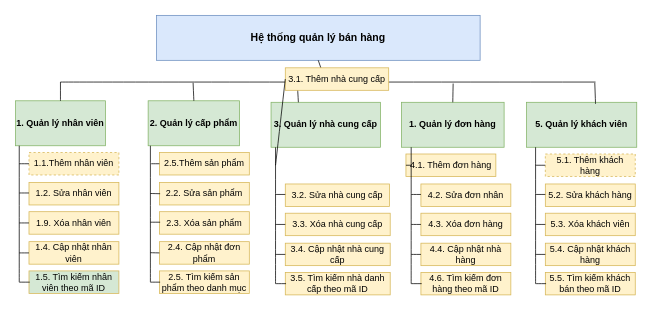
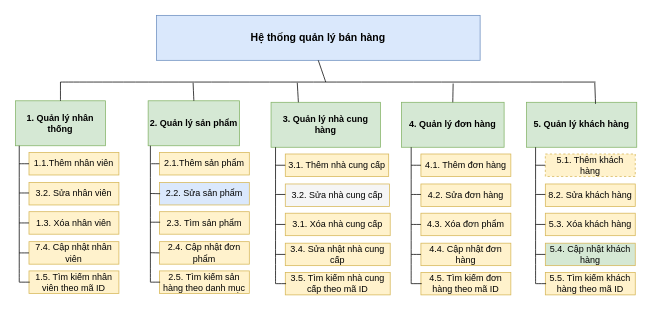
node "3.1. Thêm nhà cung cấp": moved (337, 79) -> (337, 165)
node "1. Quản lý nhân viên": label "1. Quản lý nhân viên" -> "1. Quản lý nhân thống"
node "2. Quản lý cấp phẩm": label "2. Quản lý cấp phẩm" -> "2. Quản lý sản phẩm"
node "3. Quản lý nhà cung cấp": label "3. Quản lý nhà cung cấp" -> "3. Quản lý nhà cung hàng"
node "1. Quản lý đơn hàng": label "1. Quản lý đơn hàng" -> "4. Quản lý đơn hàng"
node "5. Quản lý khách viên": label "5. Quản lý khách viên" -> "5. Quản lý khách hàng"
node "1.1.Thêm nhân viên": style dashed -> solid
node "2.5.Thêm sản phẩm": label "2.5.Thêm sản phẩm" -> "2.1.Thêm sản phẩm"
node "4.1. Thêm đơn hàng": moved (451, 165) -> (466, 165)
node "1.2. Sửa nhân viên": label "1.2. Sửa nhân viên" -> "3.2. Sửa nhân viên"
node "2.2. Sửa sản phẩm": fillcolor #fff2cc -> #dae8fc
node "3.2. Sửa nhà cung cấp": fillcolor #fff2cc -> #f5f5f5
node "4.2. Sửa đơn nhân": label "4.2. Sửa đơn nhân" -> "4.2. Sửa đơn hàng"
node "5.2. Sửa khách hàng": label "5.2. Sửa khách hàng" -> "8.2. Sửa khách hàng"
node "1.9. Xóa nhân viên": label "1.9. Xóa nhân viên" -> "1.3. Xóa nhân viên"
node "2.3. Xóa sản phẩm": label "2.3. Xóa sản phẩm" -> "2.3. Tìm sản phẩm"
node "3.3. Xóa nhà cung cấp": label "3.3. Xóa nhà cung cấp" -> "3.1. Xóa nhà cung cấp"
node "4.3. Xóa đơn hàng": label "4.3. Xóa đơn hàng" -> "4.3. Xóa đơn phẩm"
node "5.3. Xóa khách viên": label "5.3. Xóa khách viên" -> "5.3. Xóa khách hàng"
node "1.4. Cập nhật nhân viên": label "1.4. Cập nhật nhân viên" -> "7.4. Cập nhật nhân viên"
node "3.4. Cập nhật nhà cung cấp": label "3.4. Cập nhật nhà cung cấp" -> "3.4. Sửa nhật nhà cung cấp"
node "4.4. Cập nhật nhà hàng": label "4.4. Cập nhật nhà hàng" -> "4.4. Cập nhật đơn hàng"
node "5.4. Cập nhật khách hàng": fillcolor #fff2cc -> #d5e8d4
node "1.5. Tìm kiếm nhân viên theo mã ID": fillcolor #d5e8d4 -> #fff2cc
node "2.5. Tìm kiếm sản phẩm theo danh mục": label "2.5. Tìm kiếm sản phẩm theo danh mục" -> "2.5. Tìm kiếm sản hàng theo danh mục"
node "3.5. Tìm kiếm nhà danh cấp theo mã ID": label "3.5. Tìm kiếm nhà danh cấp theo mã ID" -> "3.5. Tìm kiếm nhà cung cấp theo mã ID"
node "4.6. Tìm kiếm đơn hàng theo mã ID": label "4.6. Tìm kiếm đơn hàng theo mã ID" -> "4.5. Tìm kiếm đơn hàng theo mã ID"
node "5.5. Tìm kiếm khách bán theo mã ID": label "5.5. Tìm kiếm khách bán theo mã ID" -> "5.5. Tìm kiếm khách hàng theo mã ID"
